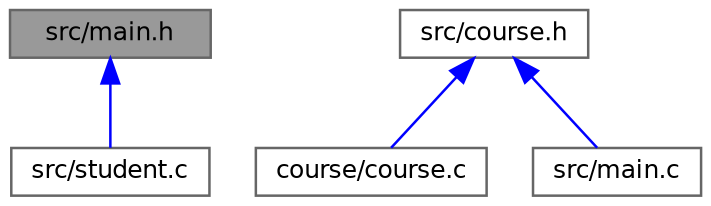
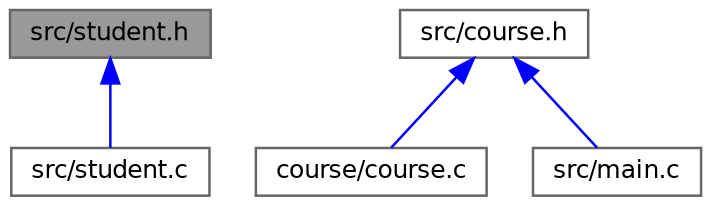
node "src/main.h": label "src/main.h" -> "src/student.h"
